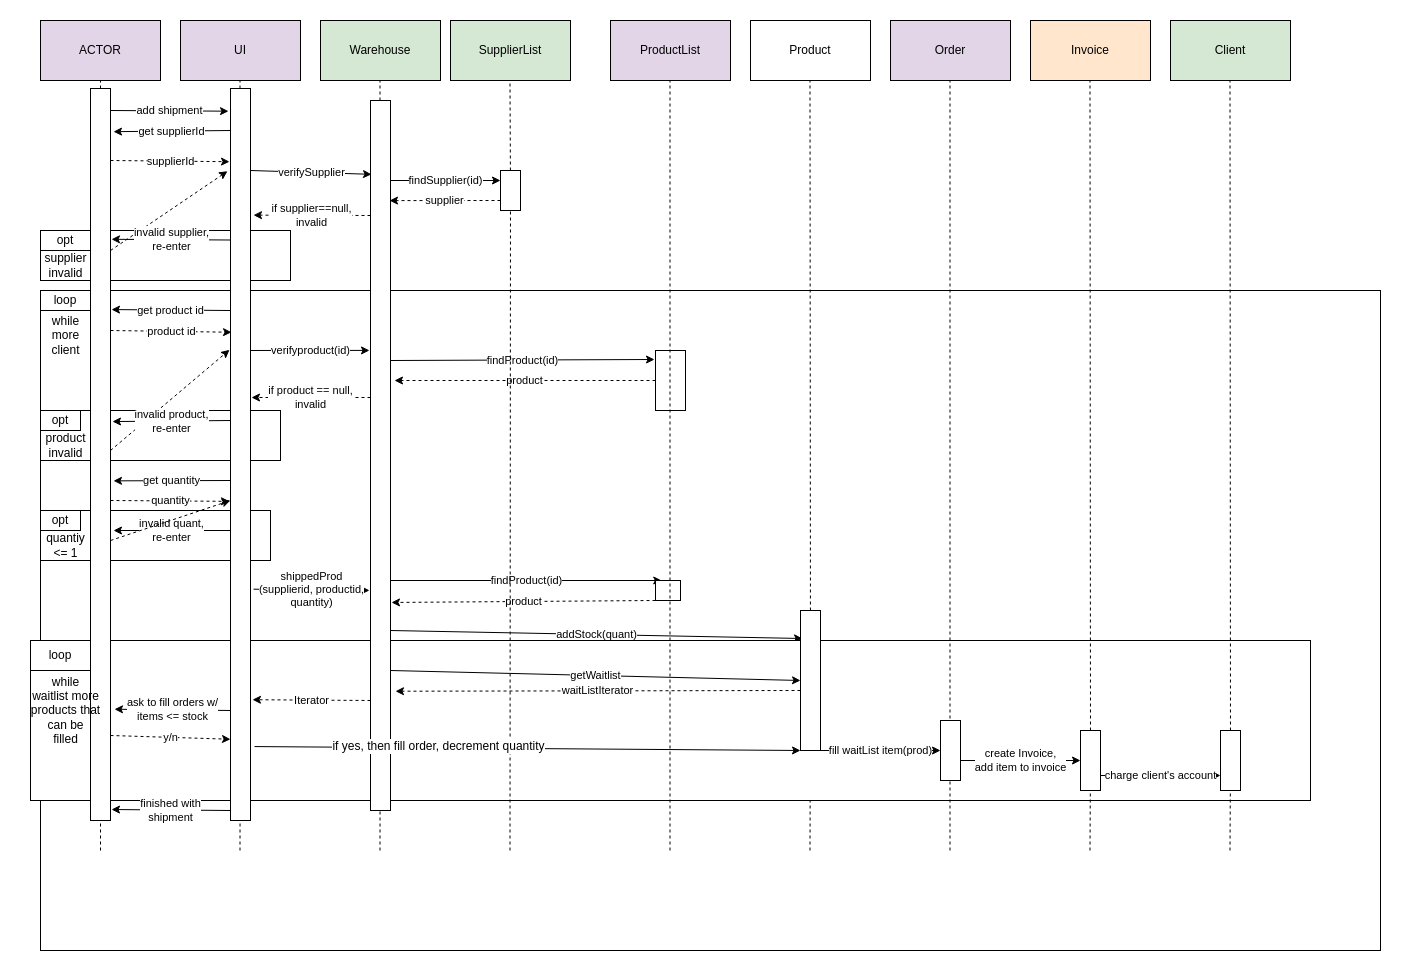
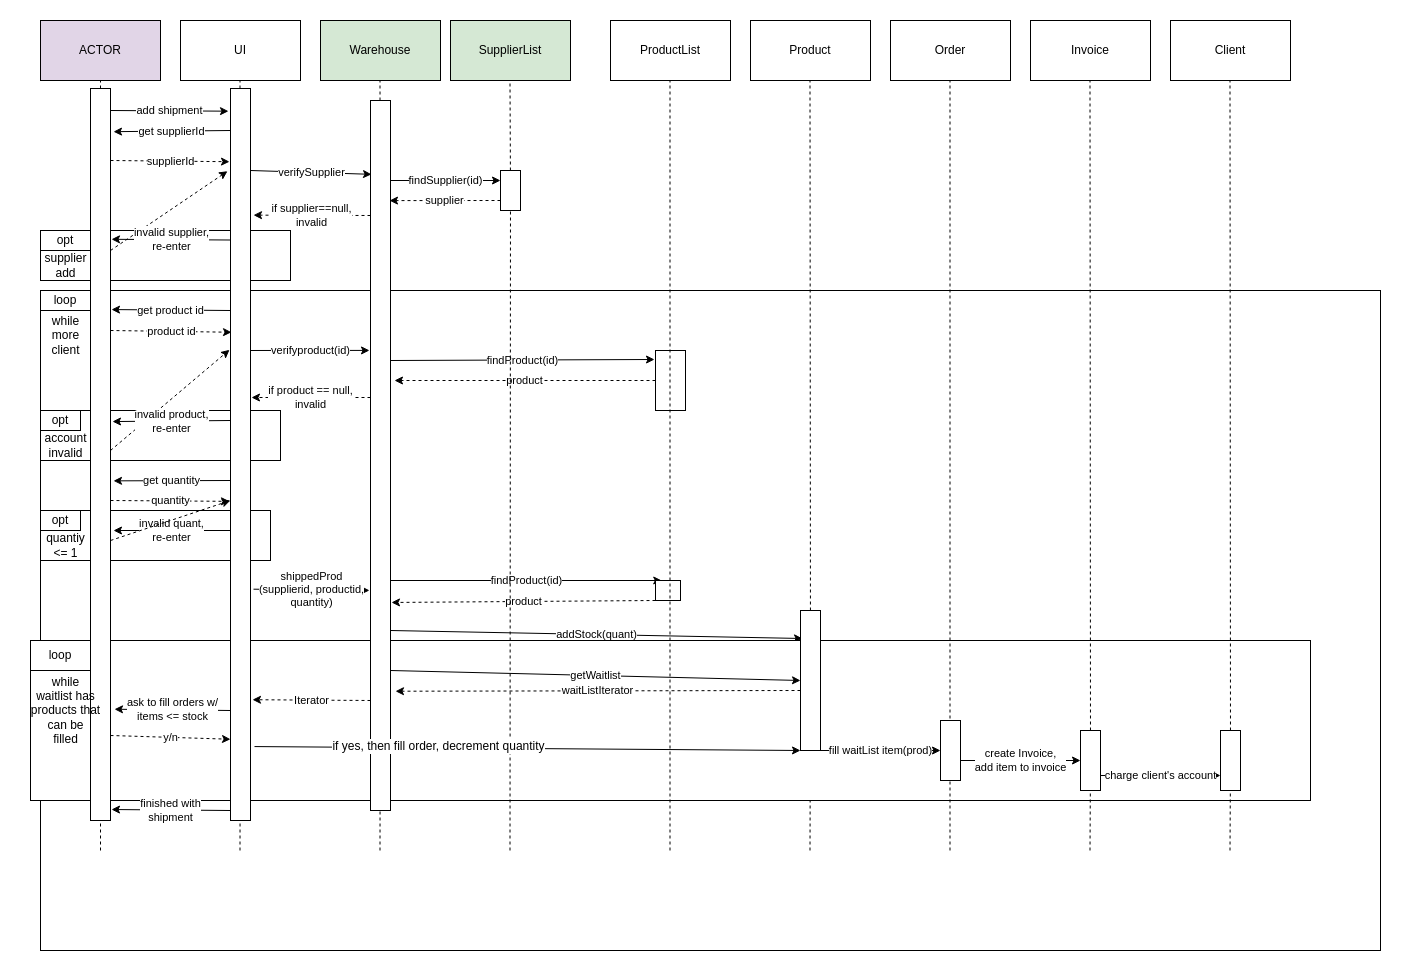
node "UI": fillcolor #e1d5e7 -> #ffffff
node "ProductList": fillcolor #e1d5e7 -> #ffffff
node "Order": fillcolor #e1d5e7 -> #ffffff
node "Invoice": fillcolor #ffe6cc -> #ffffff
node "Client": fillcolor #d5e8d4 -> #ffffff
node "supplier invalid": label "supplier invalid" -> "supplier add"
node "product invalid": label "product invalid" -> "account invalid"
node "while waitlist more products that can be filled": label "while waitlist more products that can be filled" -> "while waitlist has products that can be filled"
